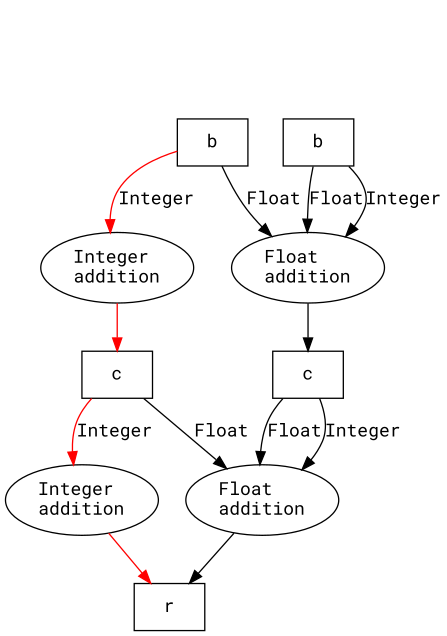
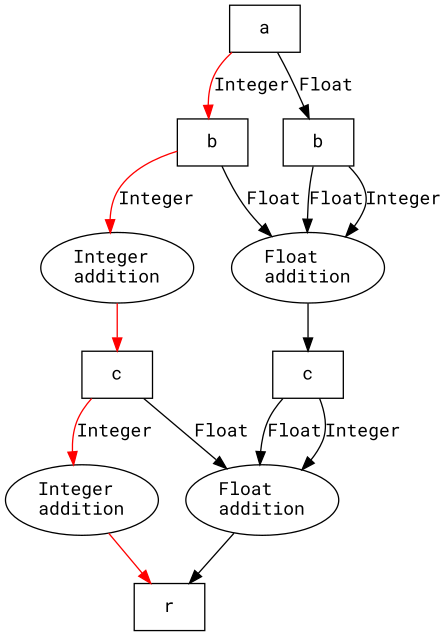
node "a": added
